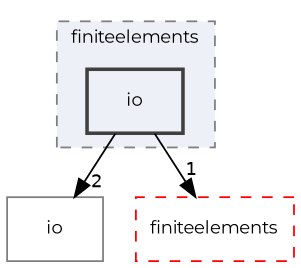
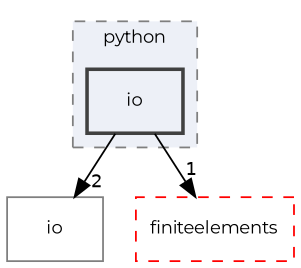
cluster "finiteelements": label "finiteelements" -> "python"
